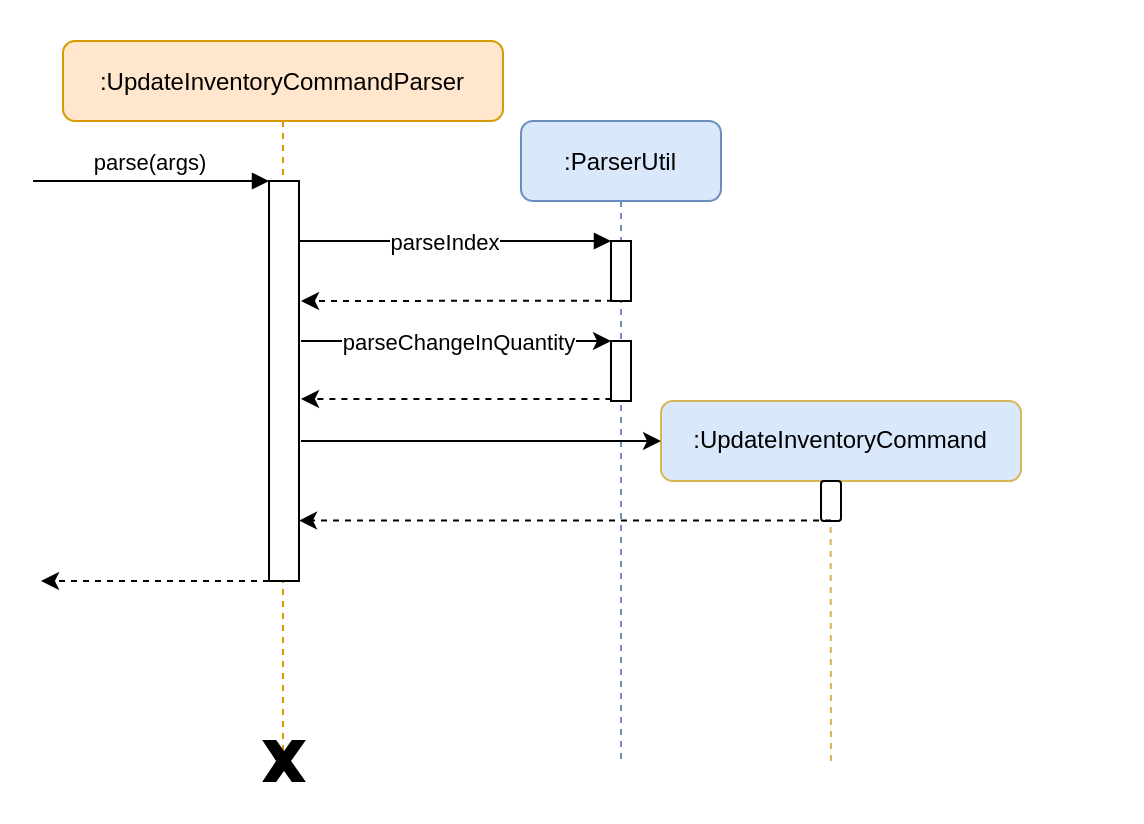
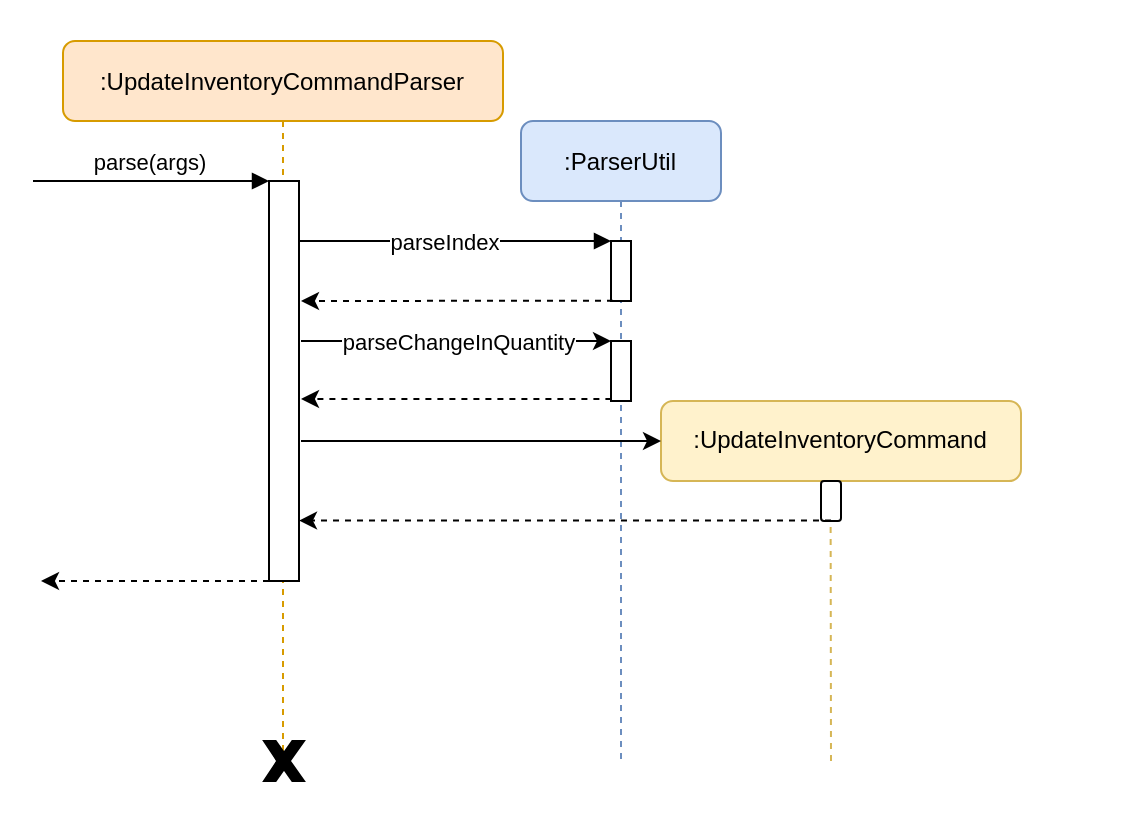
node ":UpdateInventoryCommand": fillcolor #dae8fc -> #fff2cc
